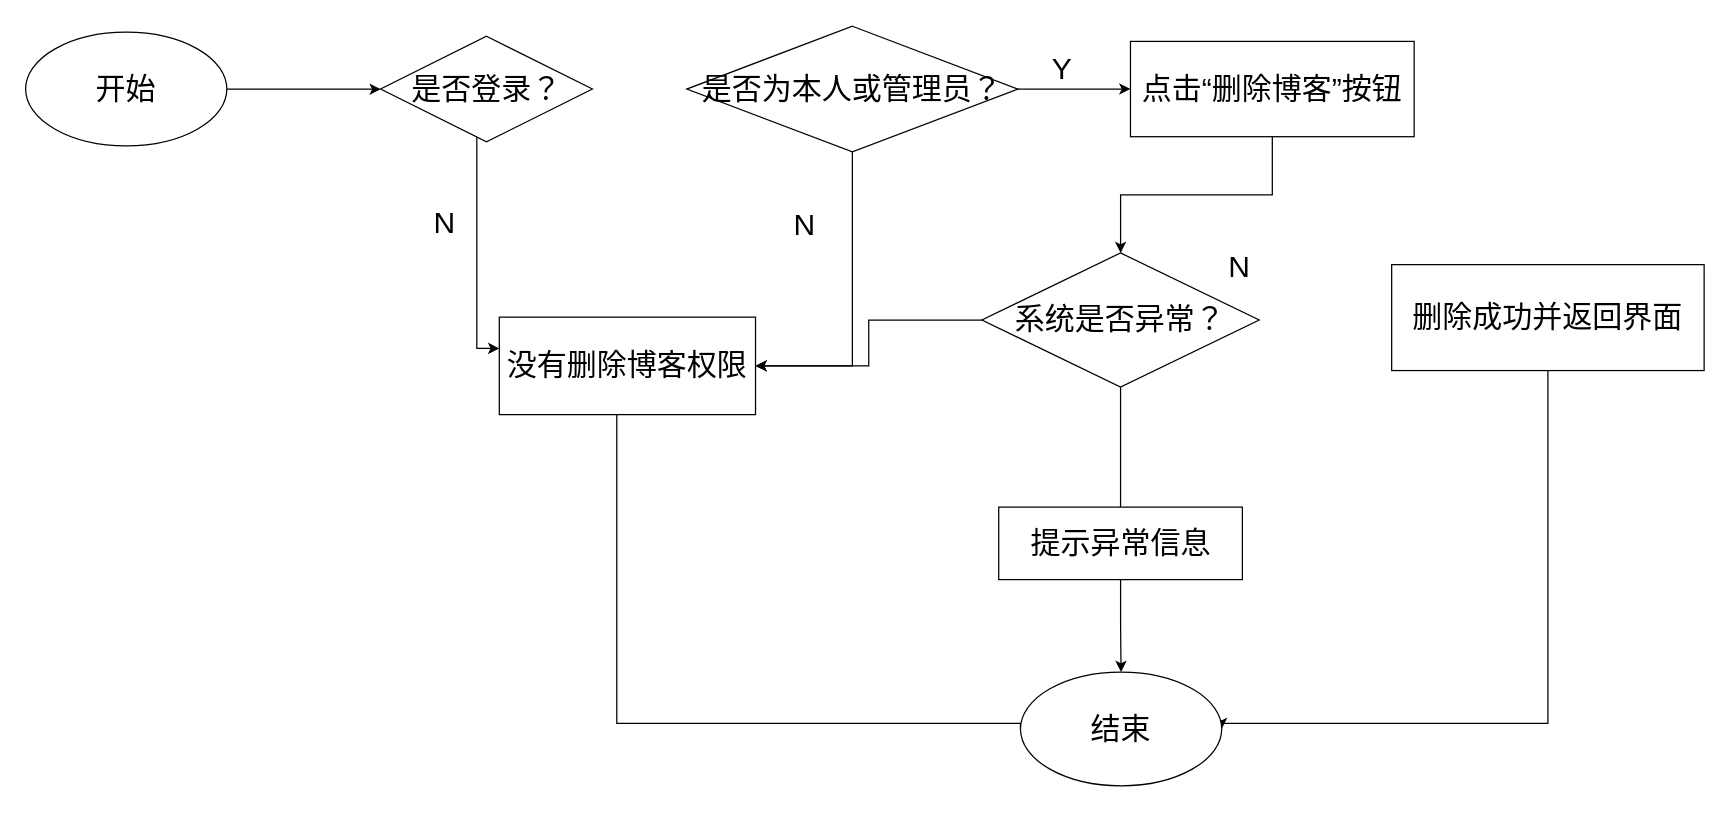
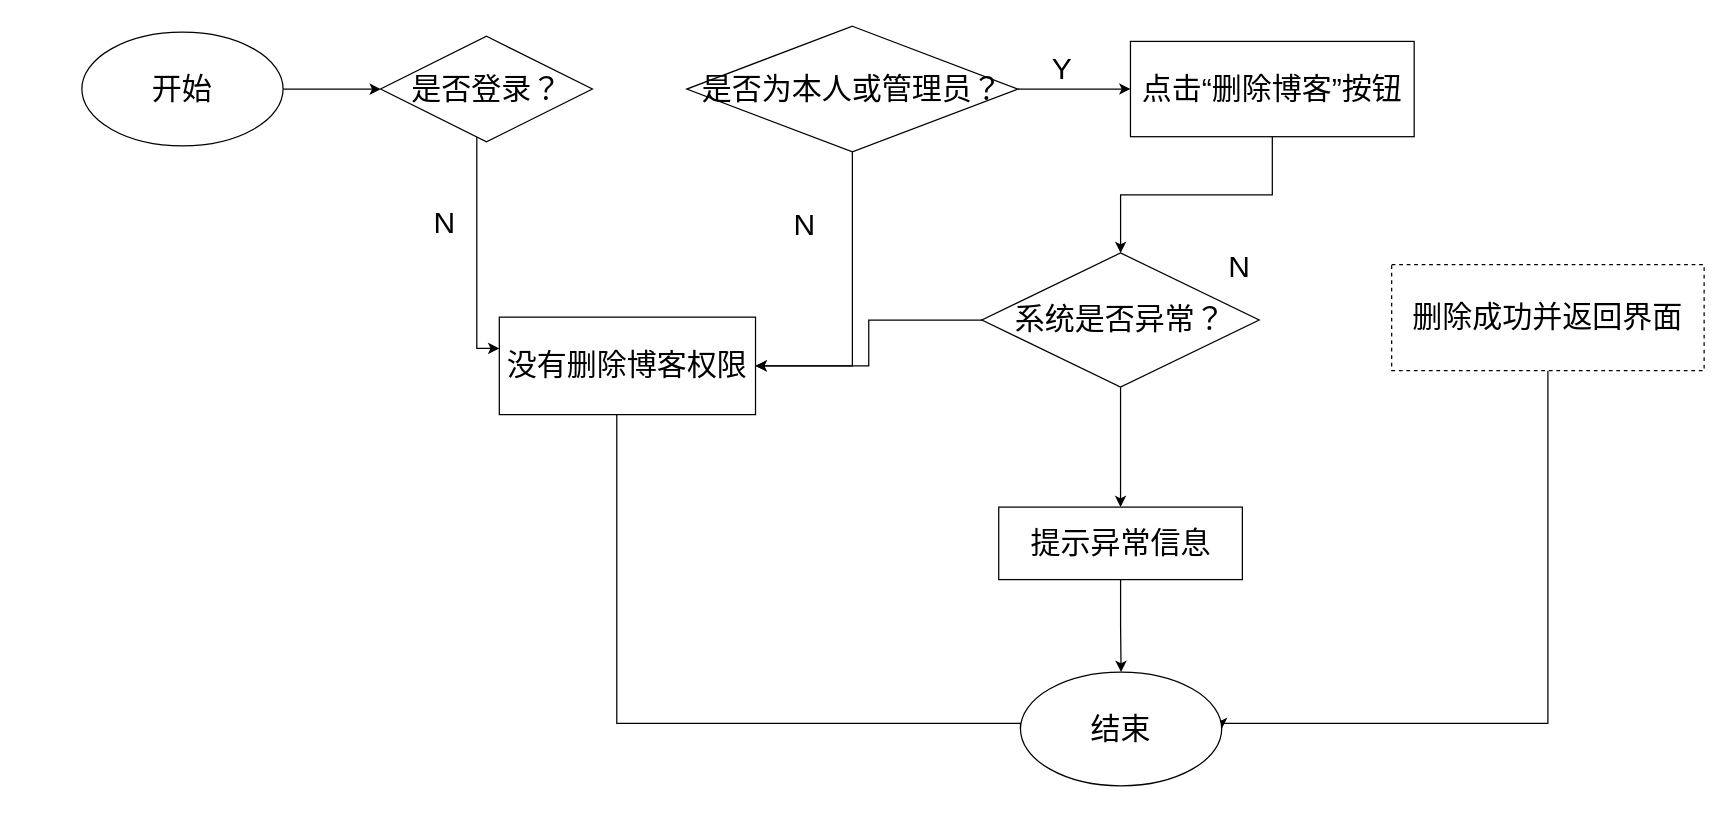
node "开始": moved (126, 89) -> (183, 89)
node "删除成功并返回界面": style solid -> dashed
edge "系统是否异常？" -- "提示异常信息": arrowhead none -> classic
